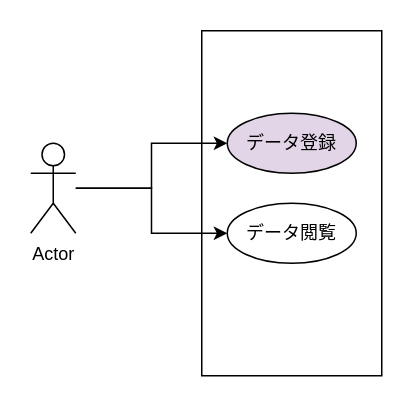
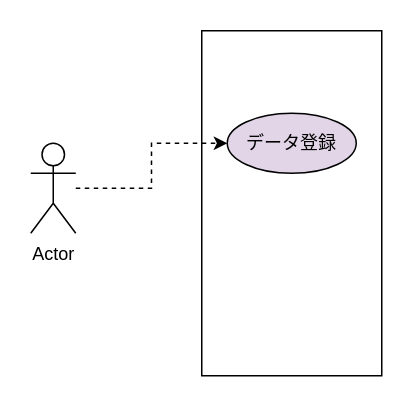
edge "Actor" -> "データ登録": style solid -> dashed
edge "Actor" -> "データ閲覧": removed
node "データ閲覧": removed
